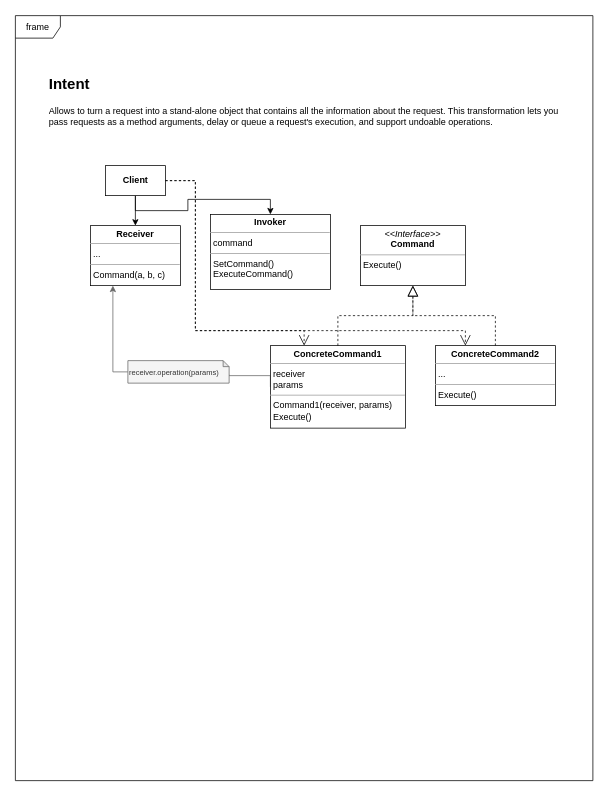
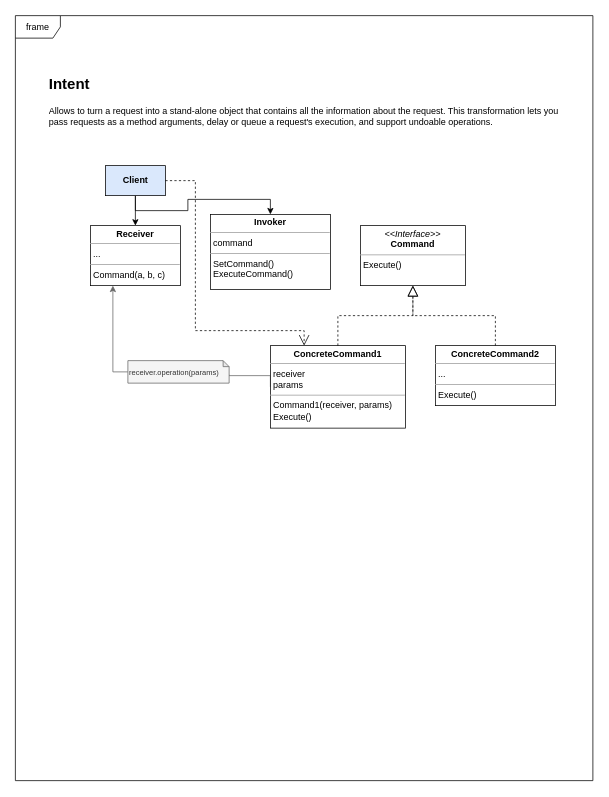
node "Client": fillcolor #ffffff -> #dae8fc
edge "Client" -> "ConcreteCommand2 ... Execute()": removed
